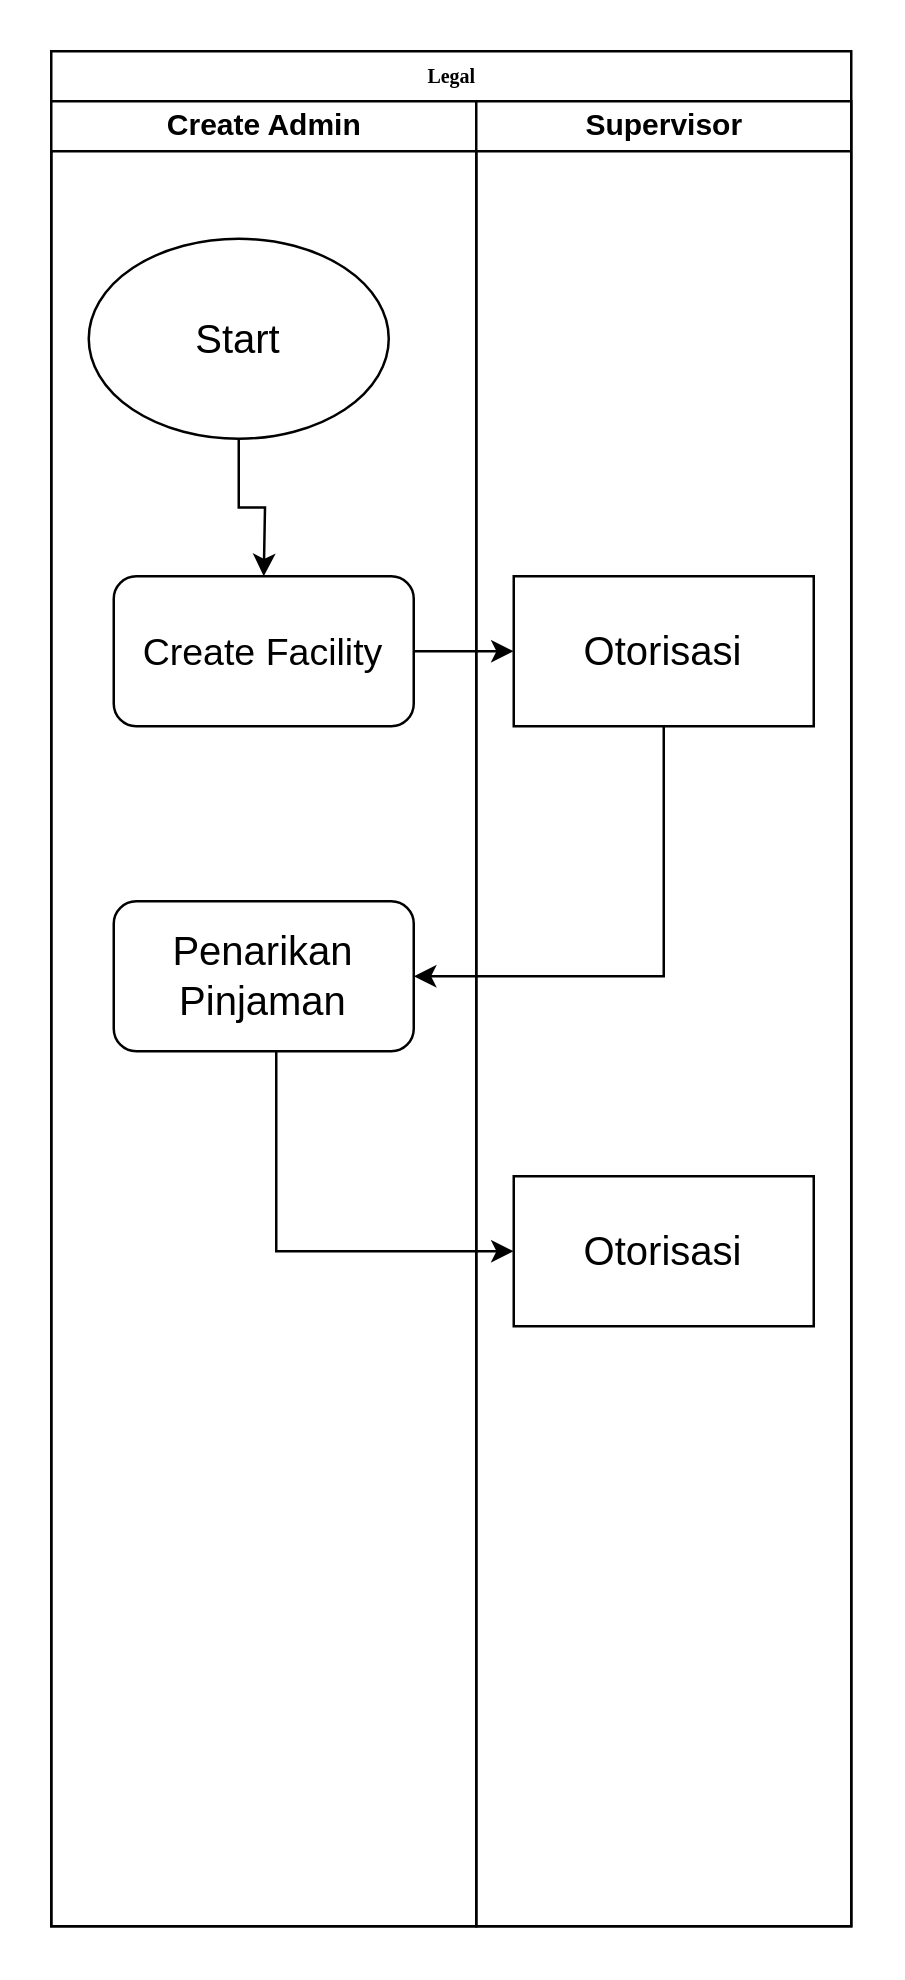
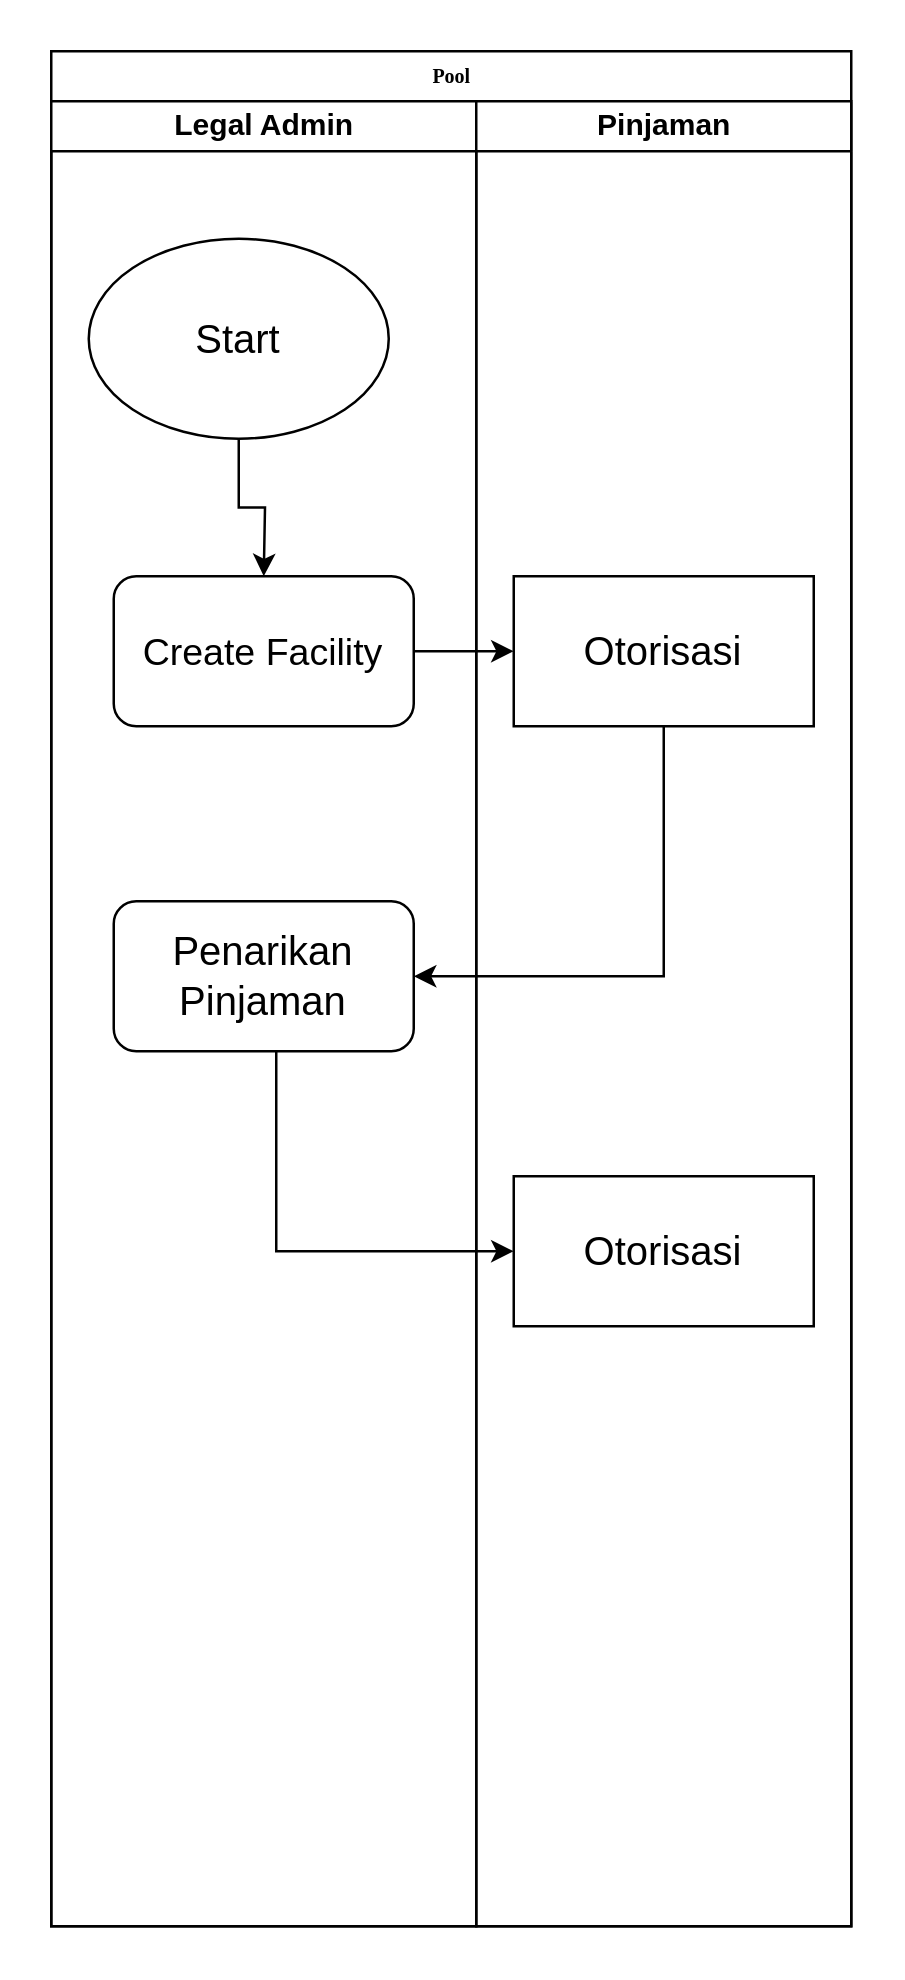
node "Legal": label "Legal" -> "Pool"
node "Create Admin": label "Create Admin" -> "Legal Admin"
node "Supervisor": label "Supervisor" -> "Pinjaman"
